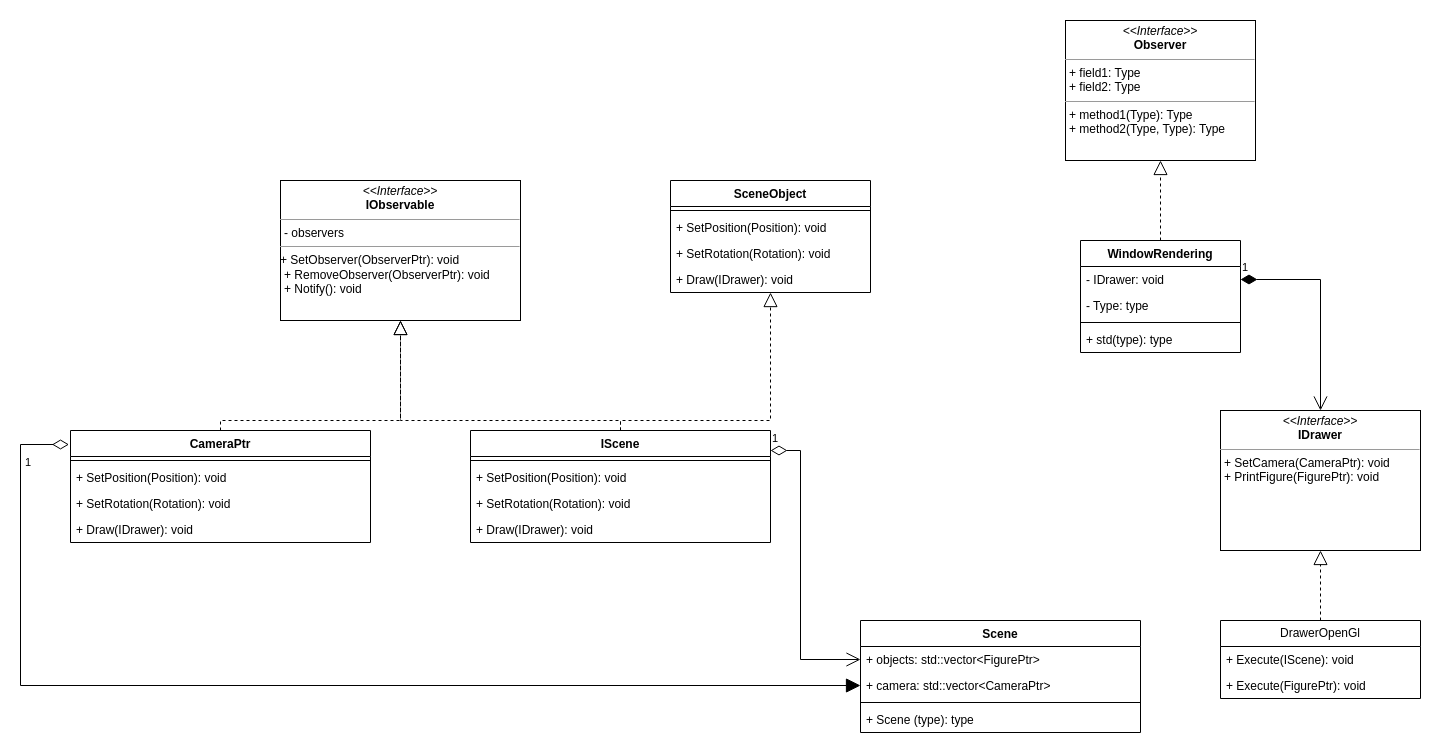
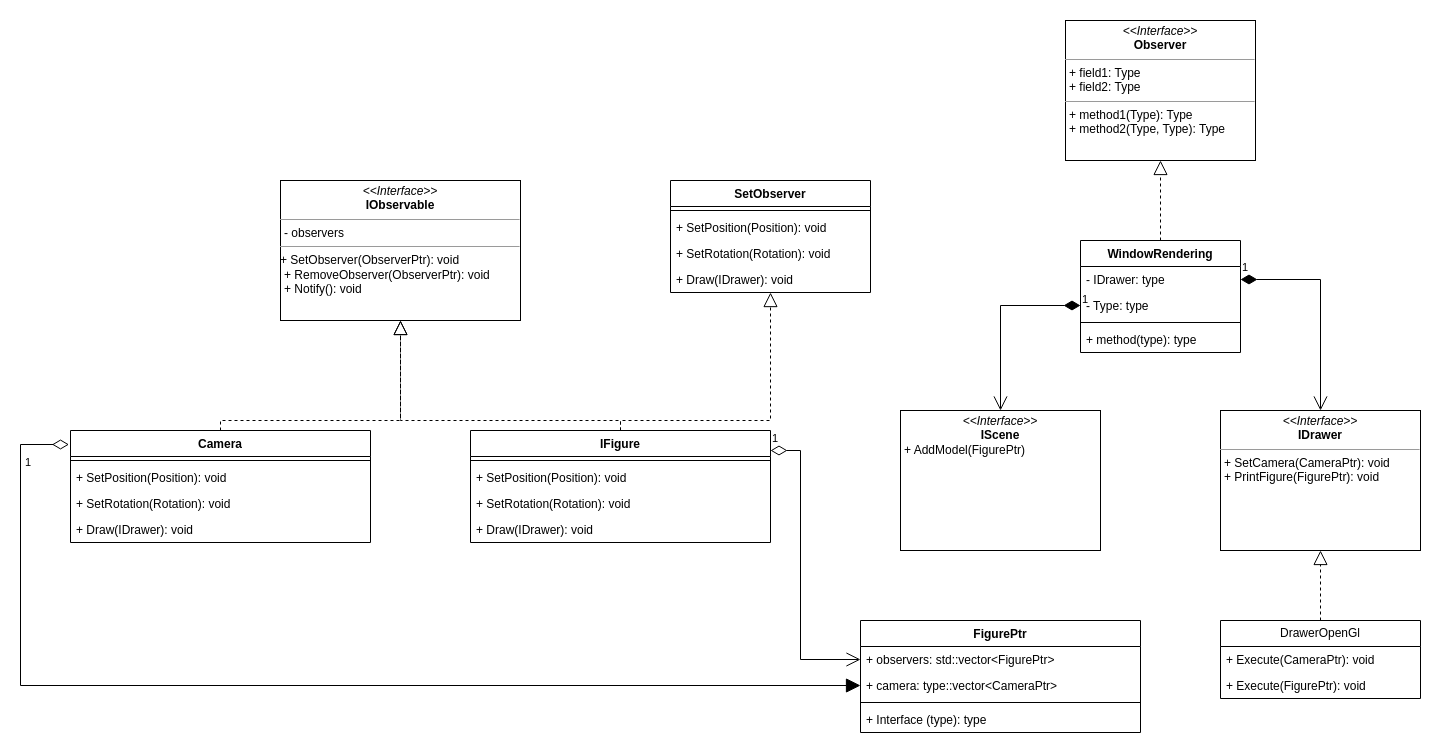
node "SceneObject": label "SceneObject" -> "SetObserver"
node "- IDrawer: void": label "- IDrawer: void" -> "- IDrawer: type"
edge "- Type: type" -- "<<Interface>> IScene + AddModel(FigurePtr)": added, label "1"
node "+ std(type): type": label "+ std(type): type" -> "+ method(type): type"
node "CameraPtr": label "CameraPtr" -> "Camera"
node "IScene": label "IScene" -> "IFigure"
node "<<Interface>> IScene + AddModel(FigurePtr)": added
node "Scene": label "Scene" -> "FigurePtr"
node "+ objects: std::vector<FigurePtr>": label "+ objects: std::vector<FigurePtr>" -> "+ observers: std::vector<FigurePtr>"
node "+ Execute(IScene): void": label "+ Execute(IScene): void" -> "+ Execute(CameraPtr): void"
node "+ camera: std::vector<CameraPtr>": label "+ camera: std::vector<CameraPtr>" -> "+ camera: type::vector<CameraPtr>"
node "+ Scene (type): type": label "+ Scene (type): type" -> "+ Interface (type): type"
